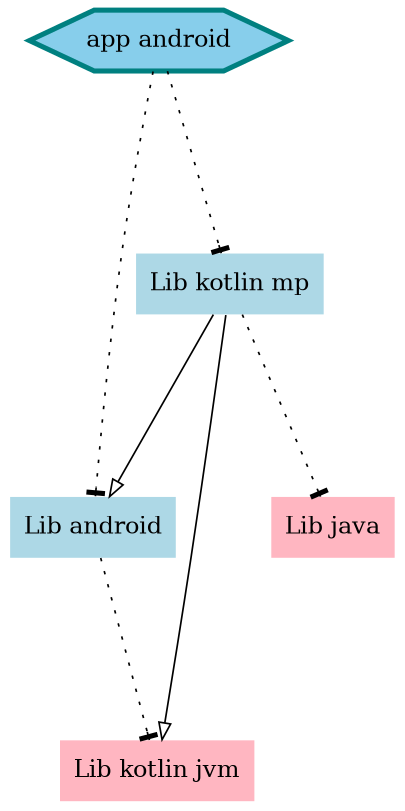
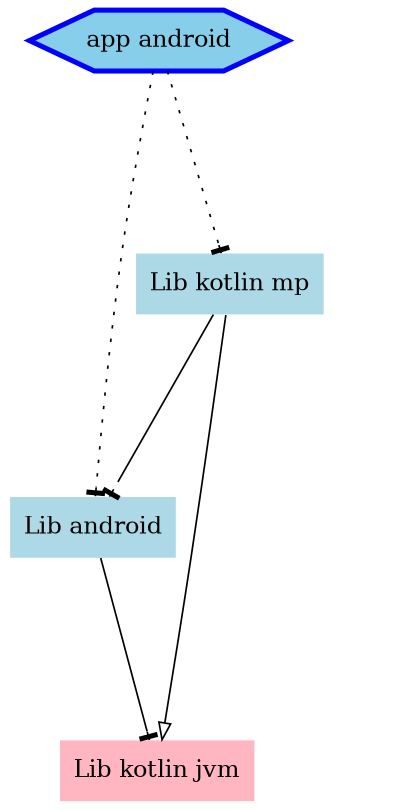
node "app android": color teal -> blue
edge "Lib kotlin mp" -> "Lib android": arrowhead onormal -> tee
node "Lib java": removed
edge "Lib android" -> "Lib kotlin jvm": style dotted -> solid
